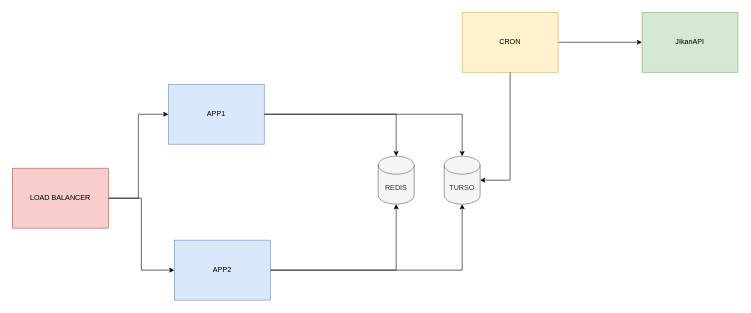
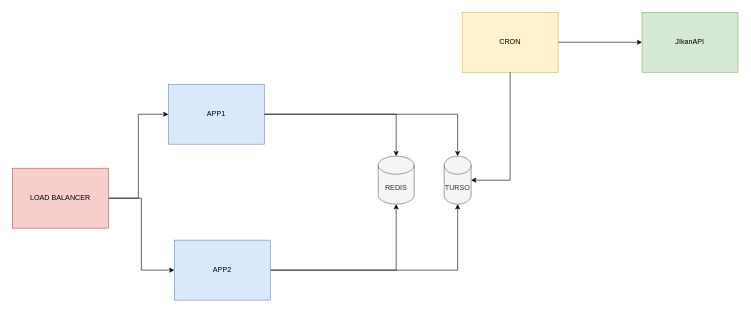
node "TURSO": size 36x48 -> 27x48
